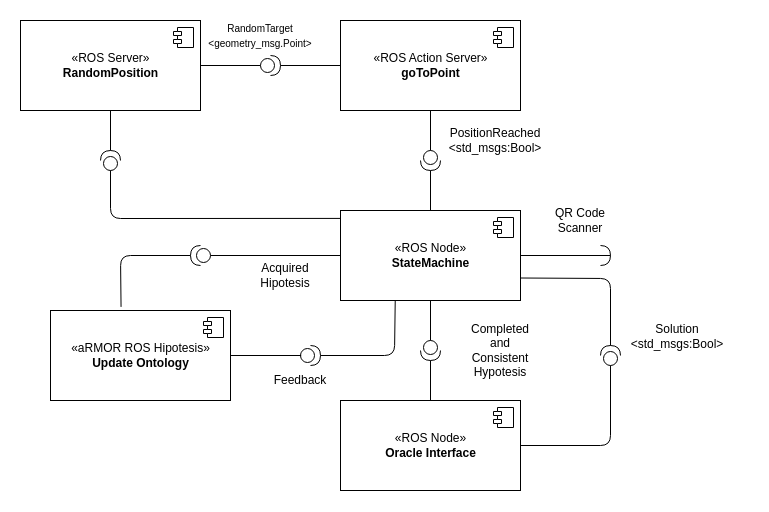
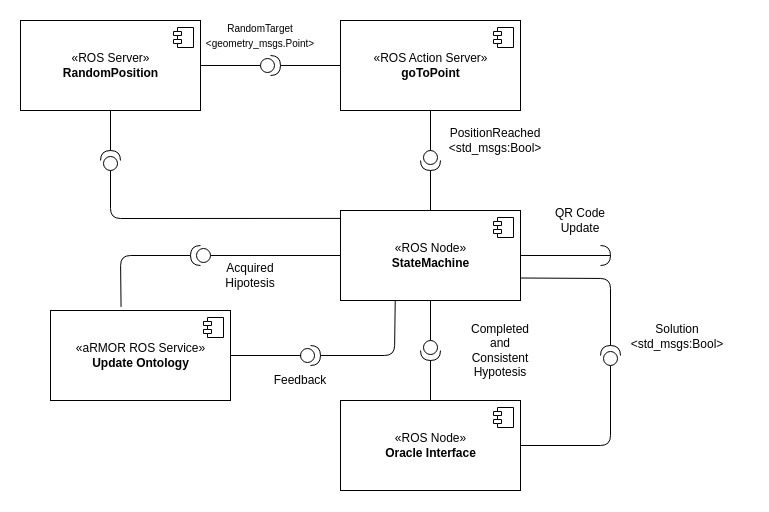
node "RandomTarget <geometry_msg.Point>": label "RandomTarget <geometry_msg.Point>" -> "RandomTarget <geometry_msgs.Point>"
node "QR Code Scanner": label "QR Code Scanner" -> "QR Code Update"
node "Acquired Hipotesis": moved (286, 276) -> (251, 276)
node "«aRMOR ROS Hipotesis» Update Ontology": label "«aRMOR ROS Hipotesis» Update Ontology" -> "«aRMOR ROS Service» Update Ontology"
